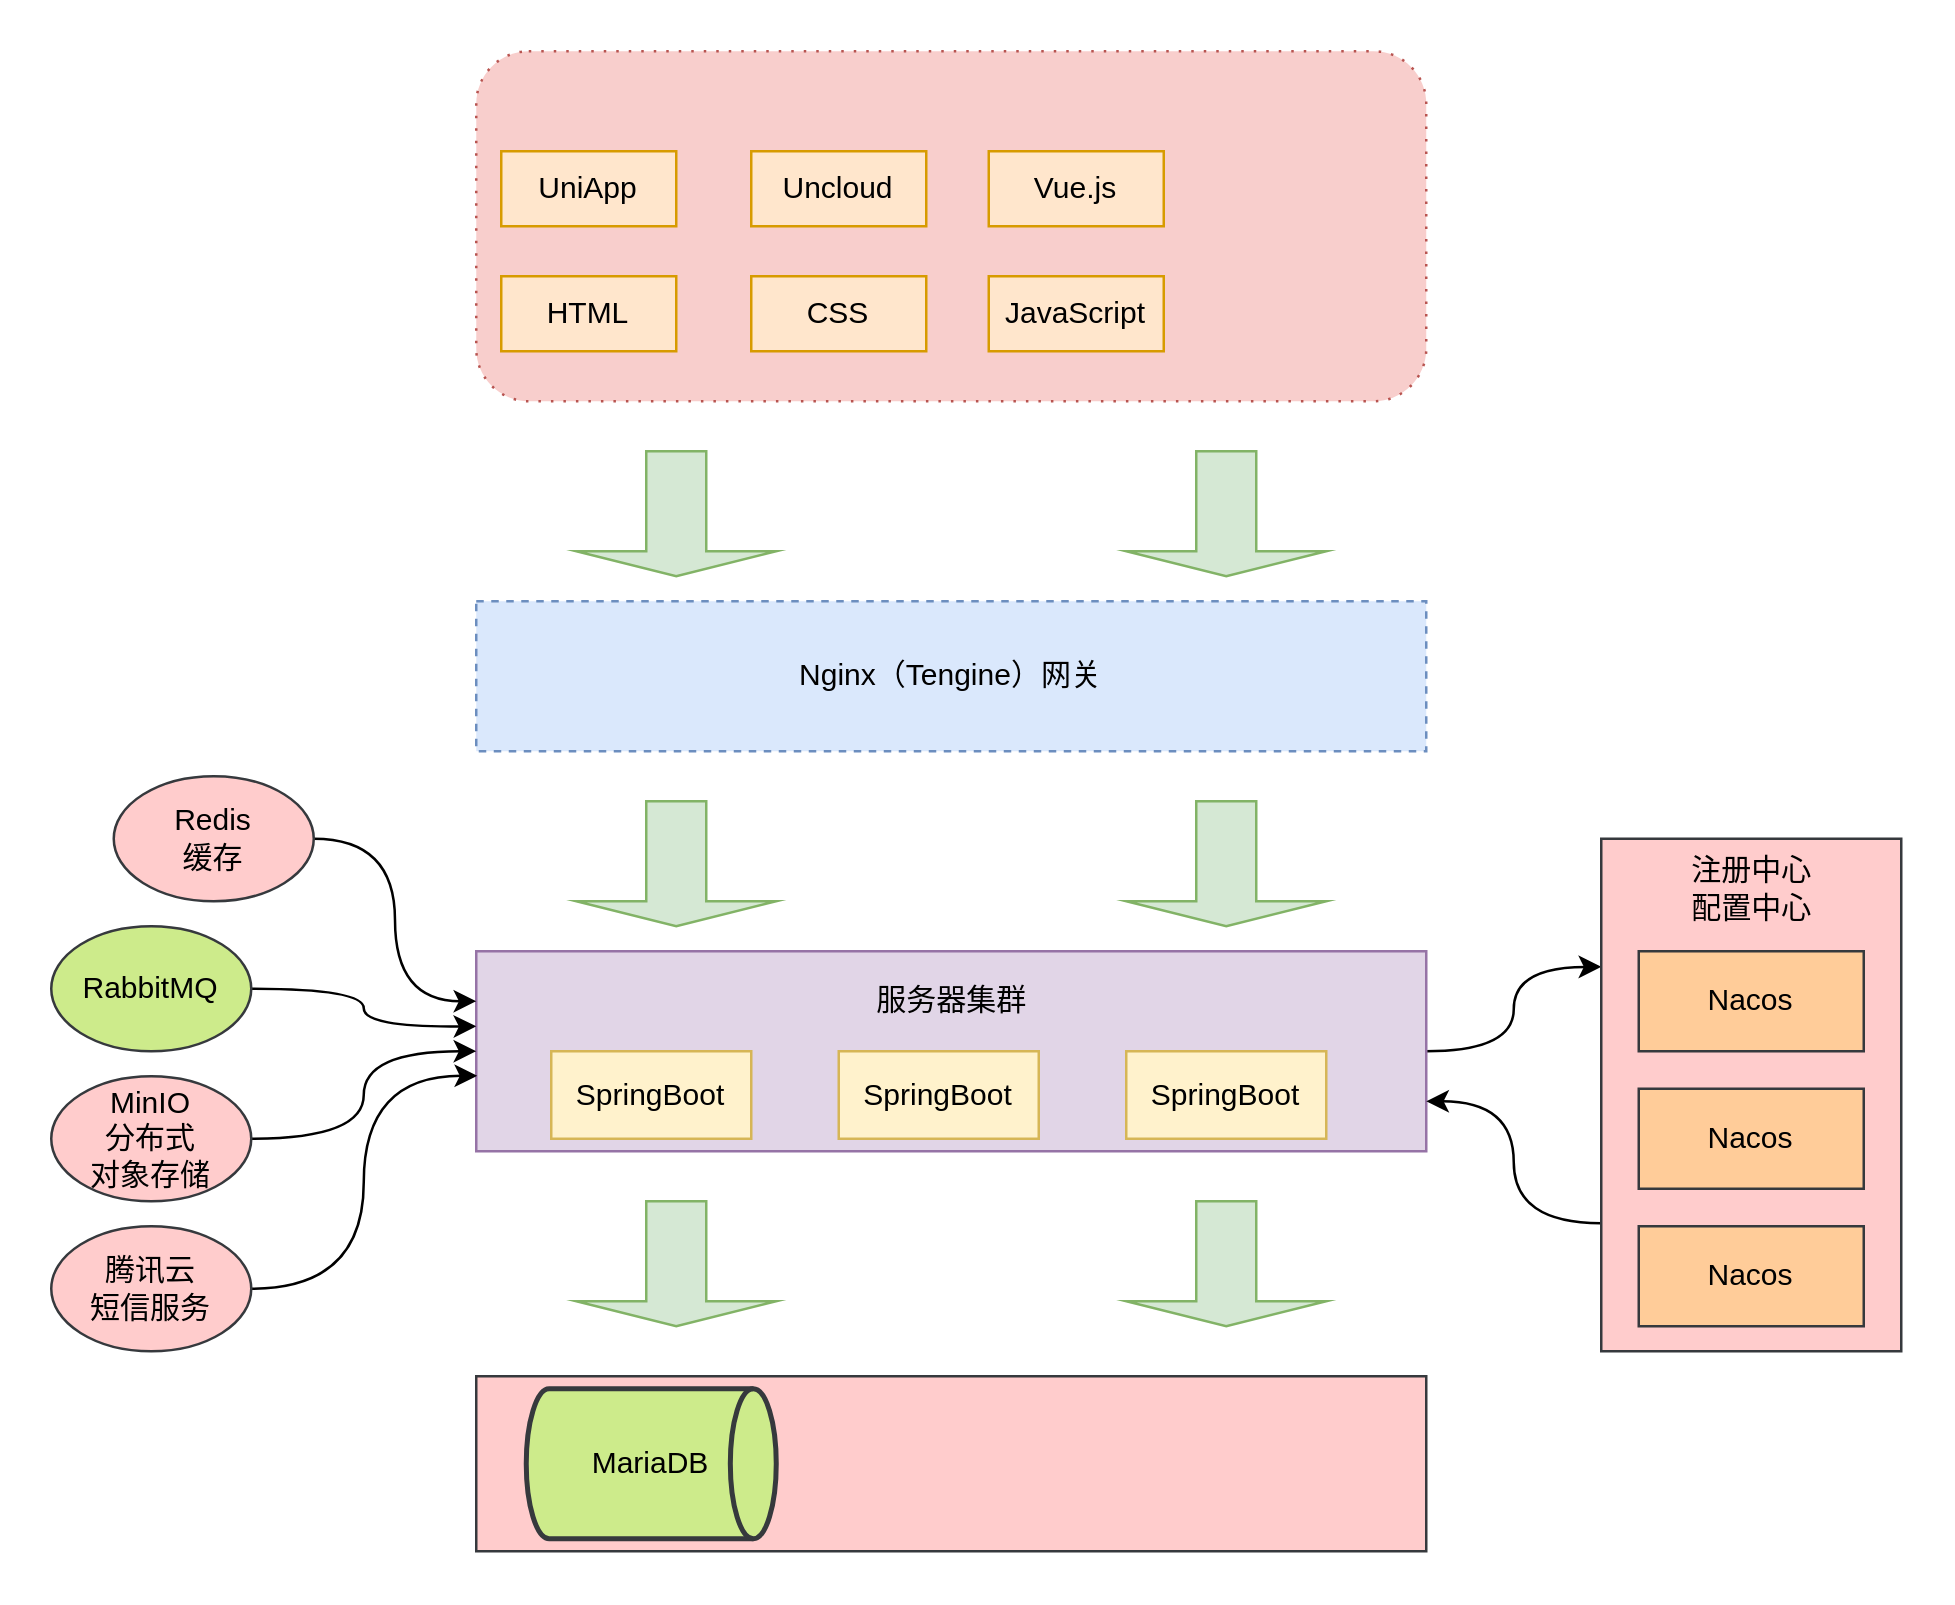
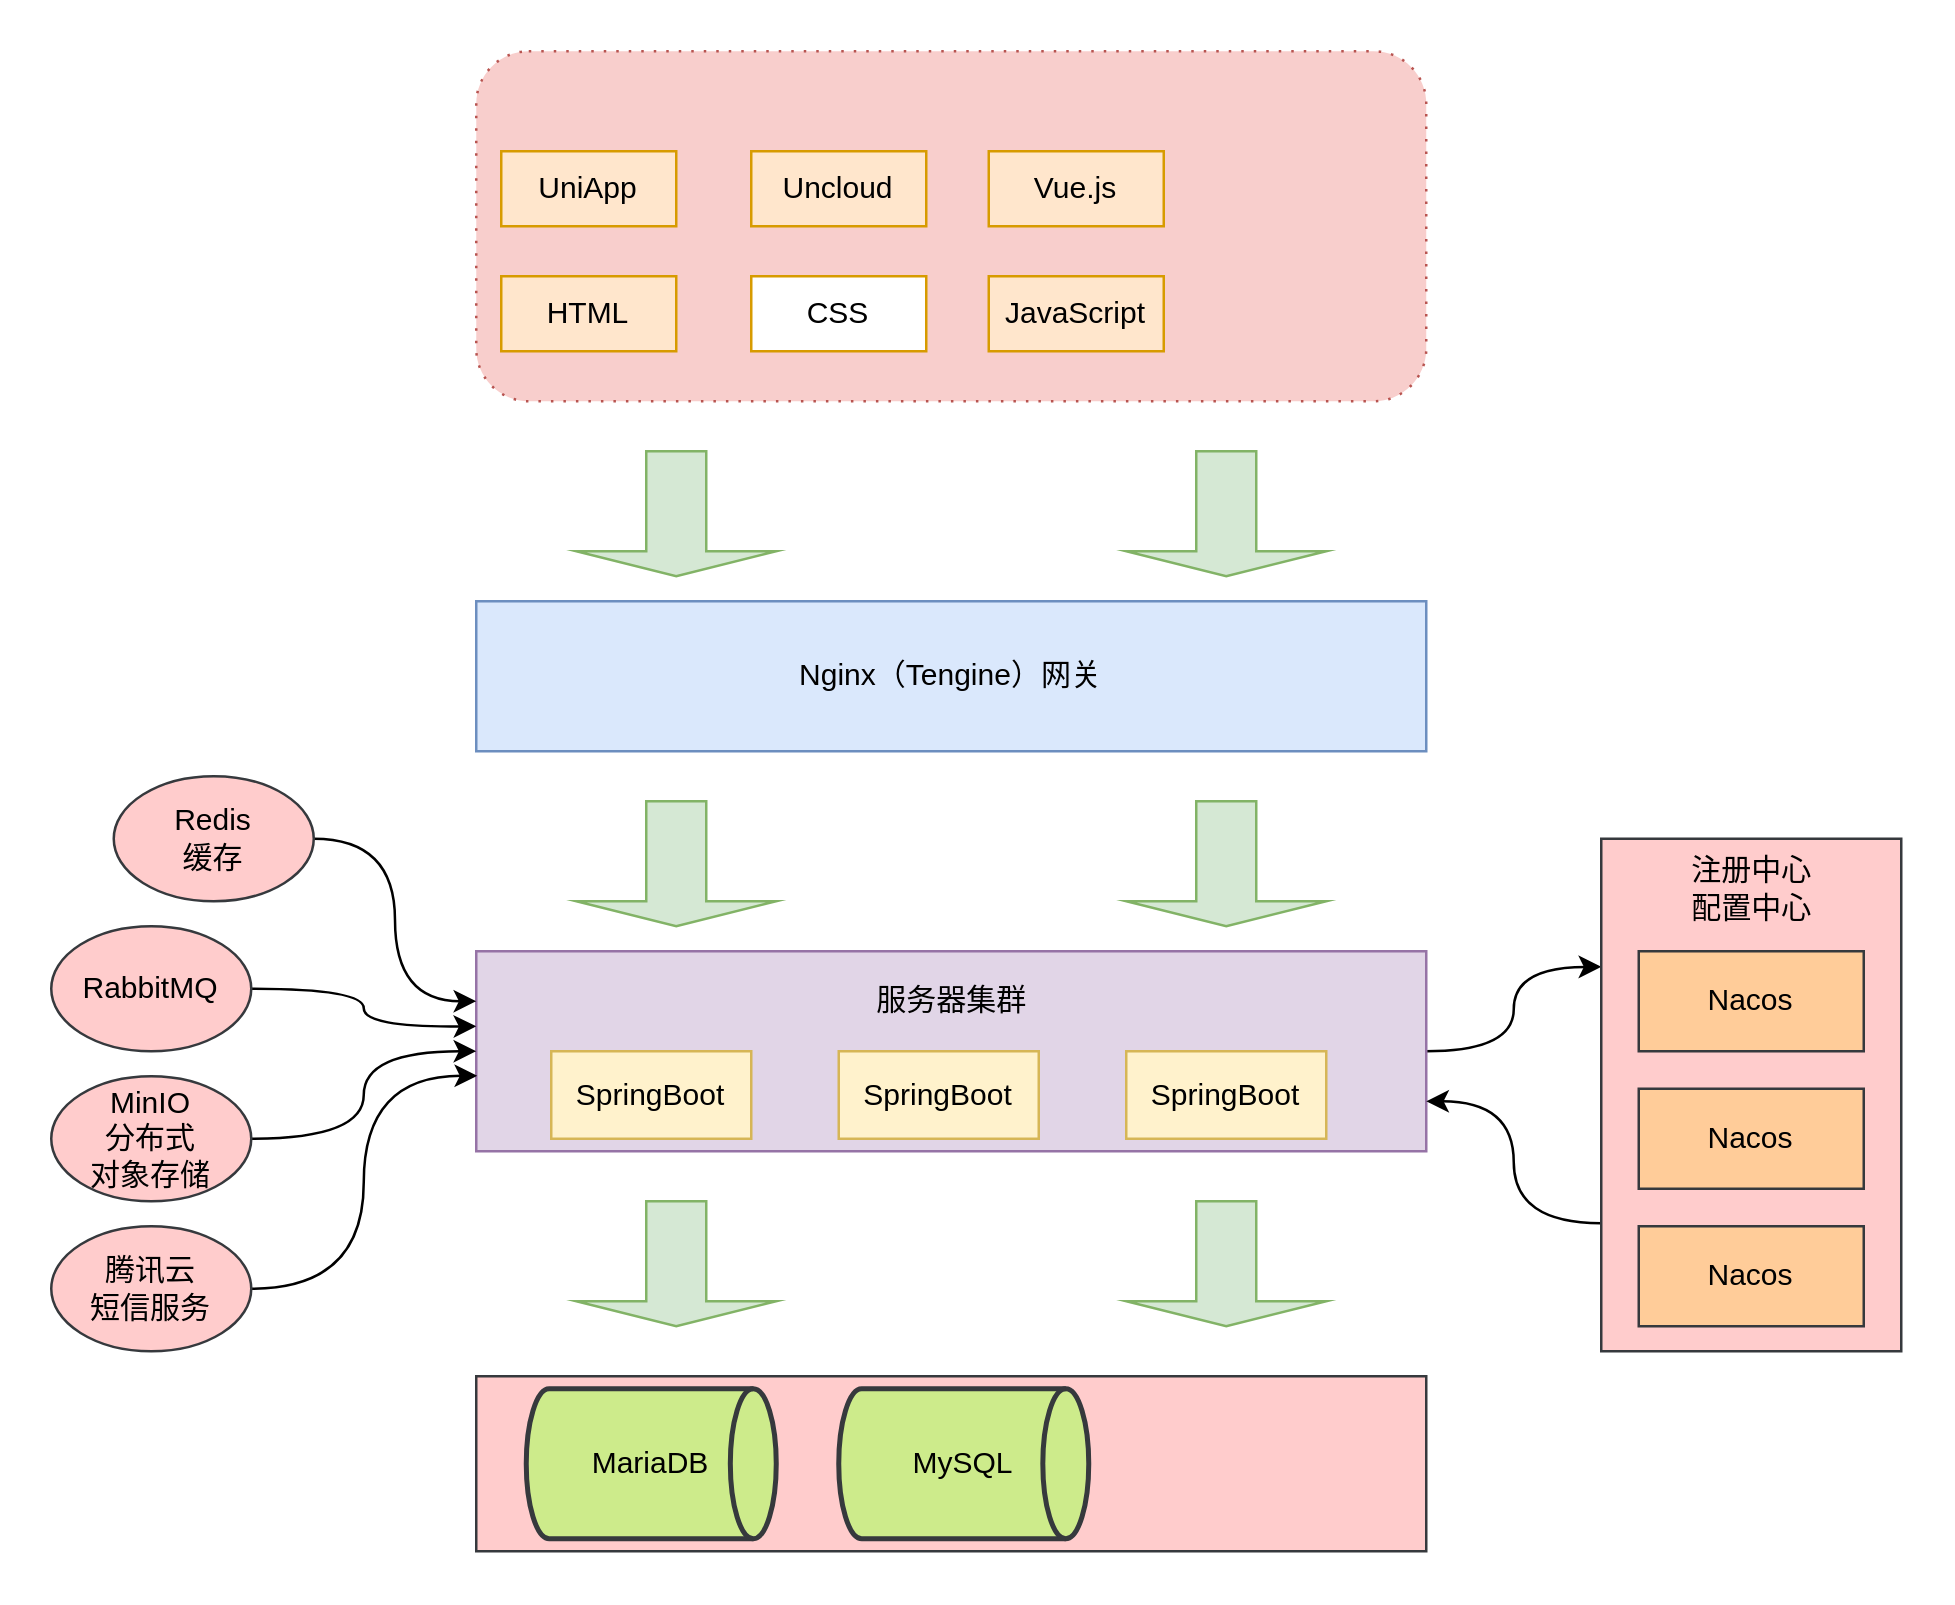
node "CSS": fillcolor #ffe6cc -> #ffffff
node "Nginx（Tengine）网关": style dashed -> solid
node "RabbitMQ": fillcolor #cdeb8b -> #ffcccc
node "MySQL": added
